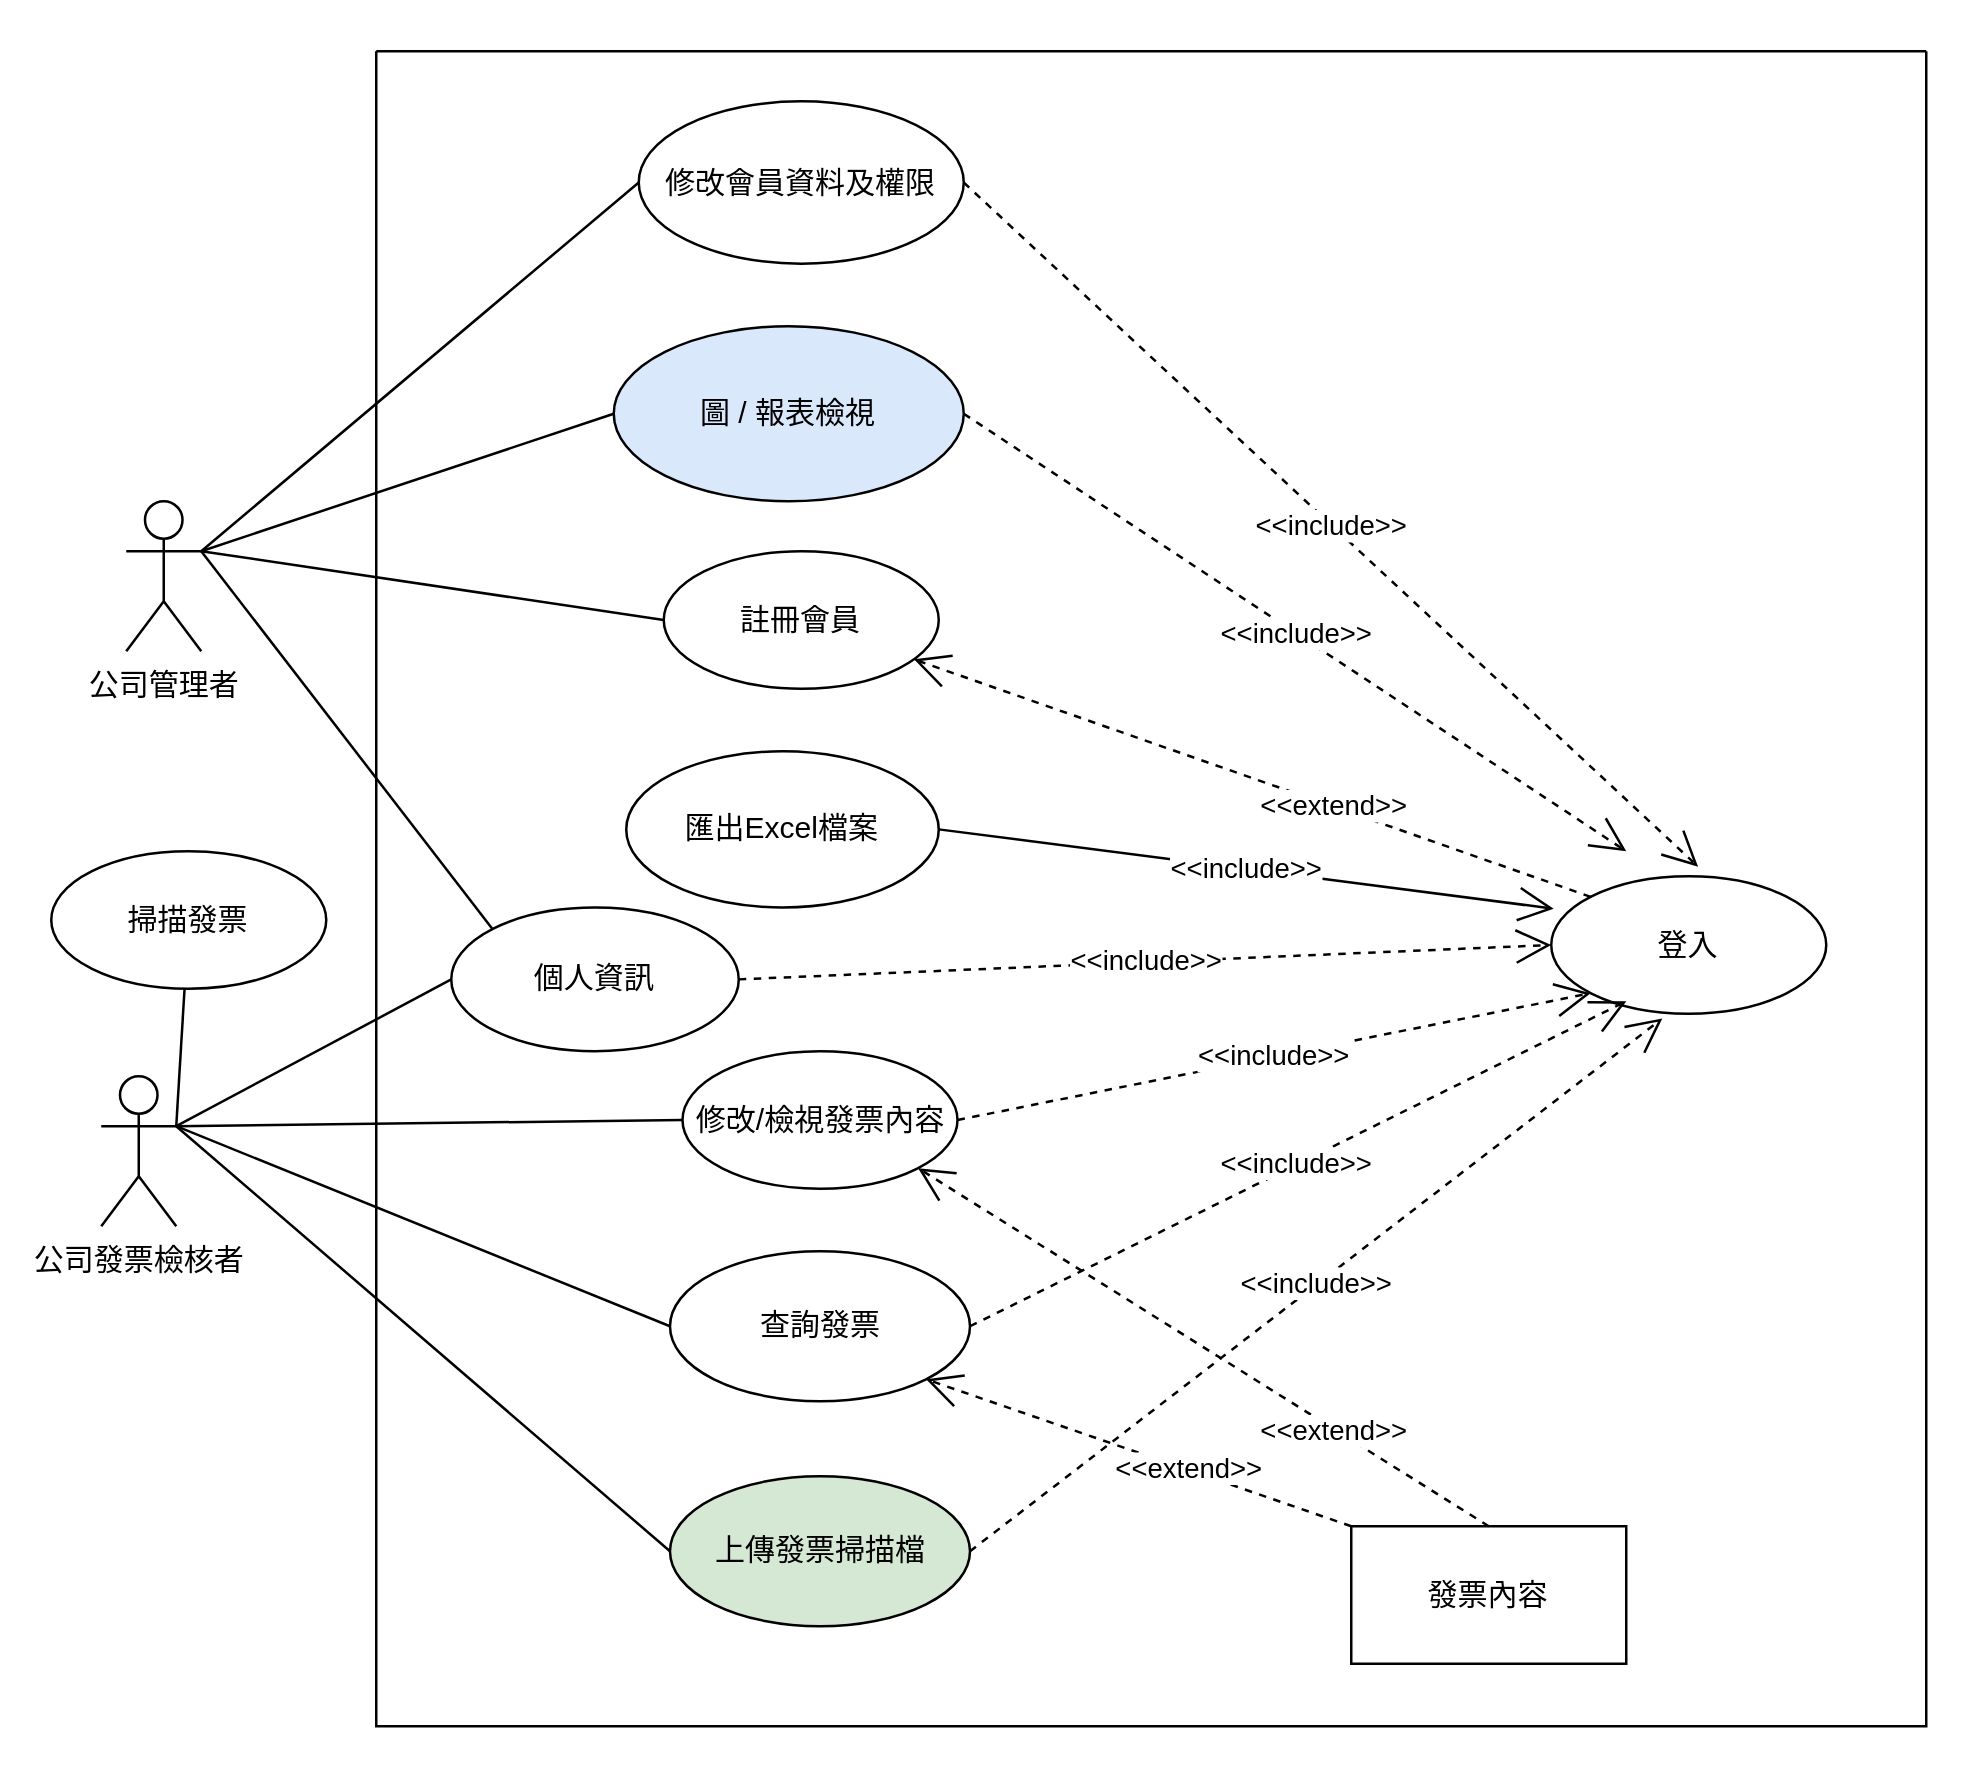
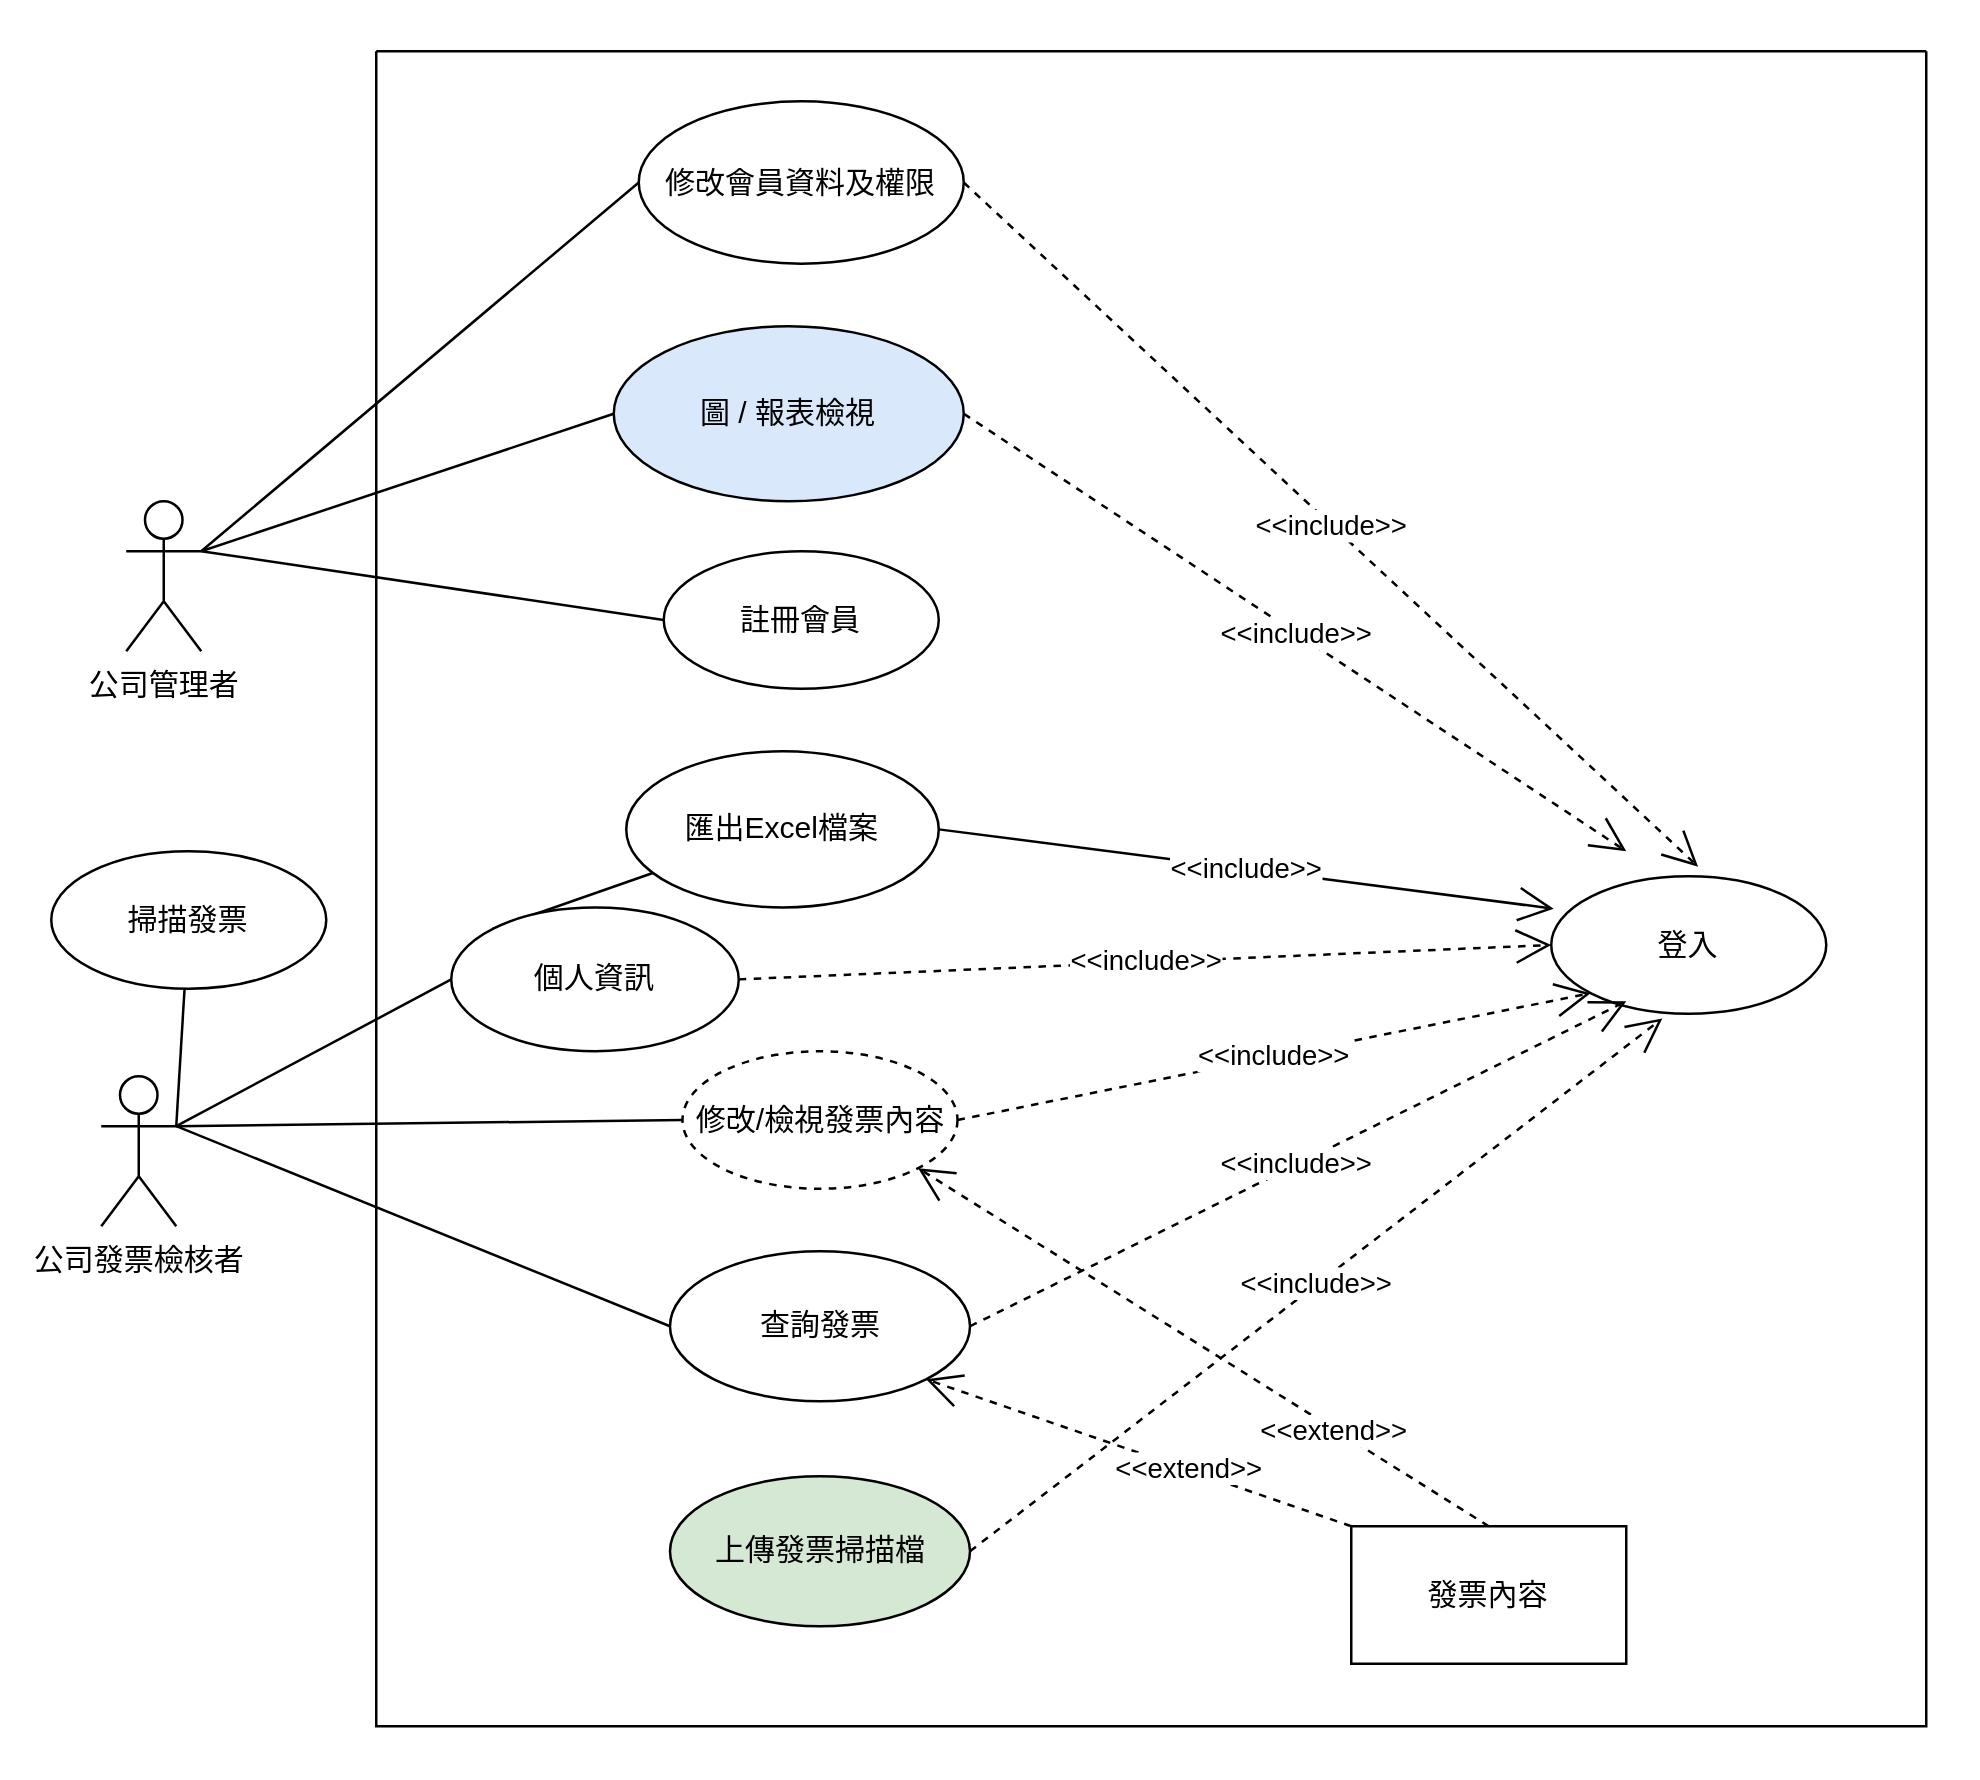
edge "公司管理者" -- "個人資訊": now "匯出Excel檔案" -- "個人資訊"
edge "登入" -> "註冊會員": removed, label "<<extend>>"
node "修改/檢視發票內容": style solid -> dashed
edge "公司發票檢核者" -- "上傳發票掃描檔": removed
